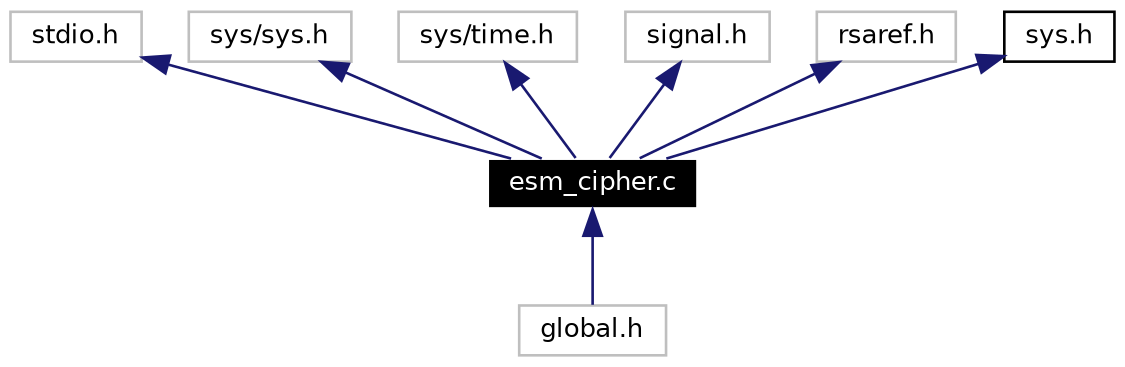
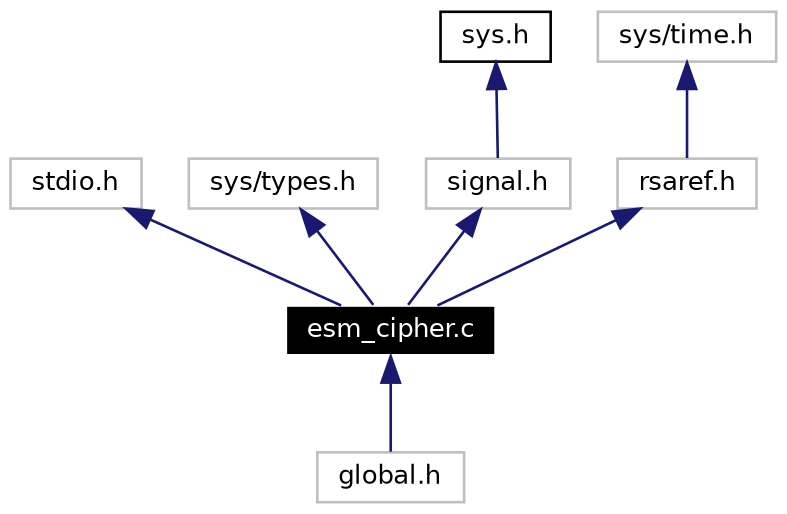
node "sys/sys.h": label "sys/sys.h" -> "sys/types.h"
edge "esm_cipher.c" -> "sys.h": now "signal.h" -> "sys.h"
edge "esm_cipher.c" -> "sys/time.h": now "rsaref.h" -> "sys/time.h"
